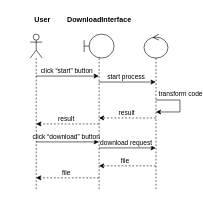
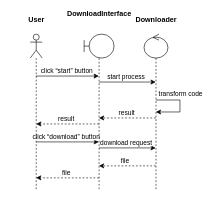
node "User": moved (42, 20) -> (36, 20)
node "DownloadInterface": moved (99, 20) -> (99, 14)
node "Downloader": added
